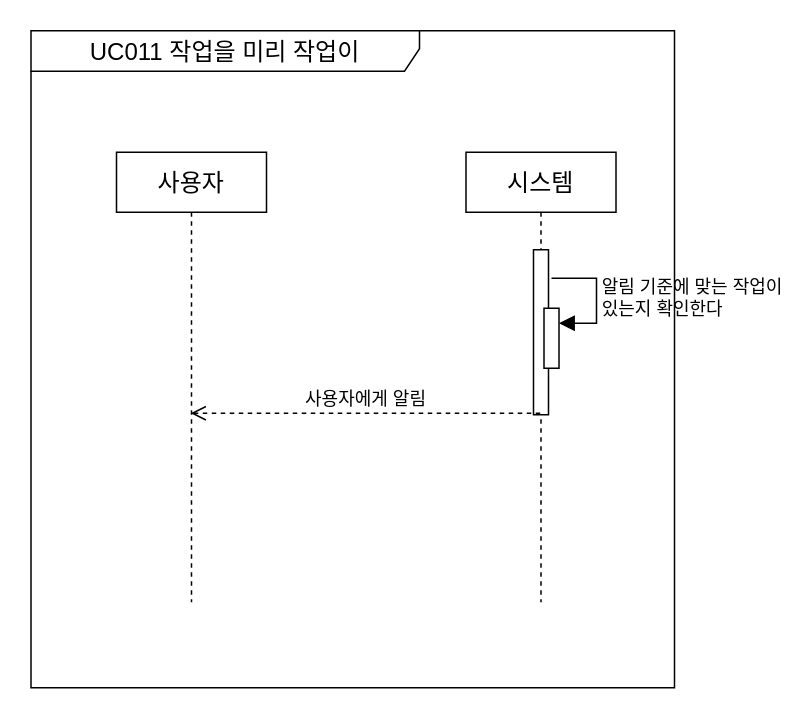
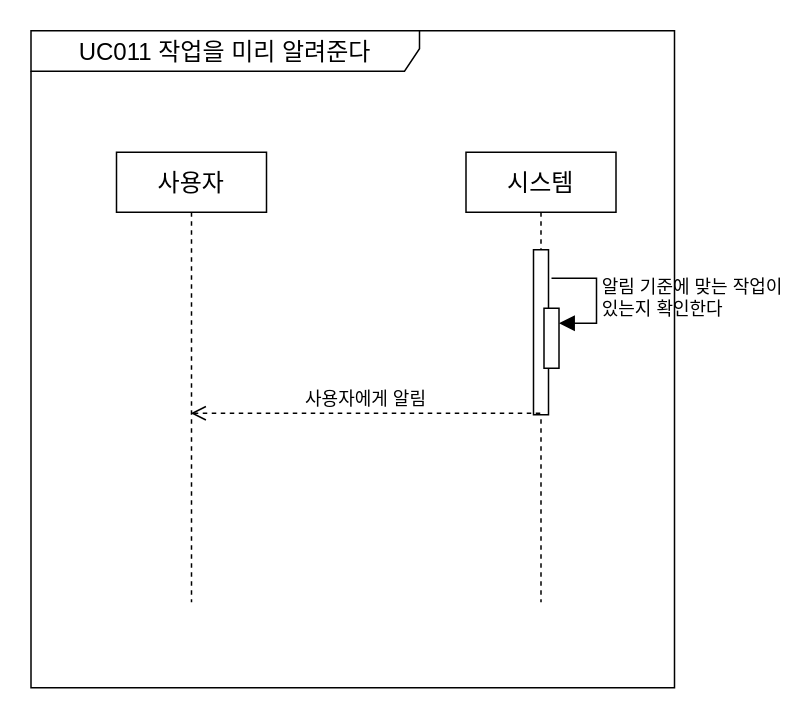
node "UC011 작업을 미리 작업이": label "UC011 작업을 미리 작업이" -> "UC011 작업을 미리 알려준다"
